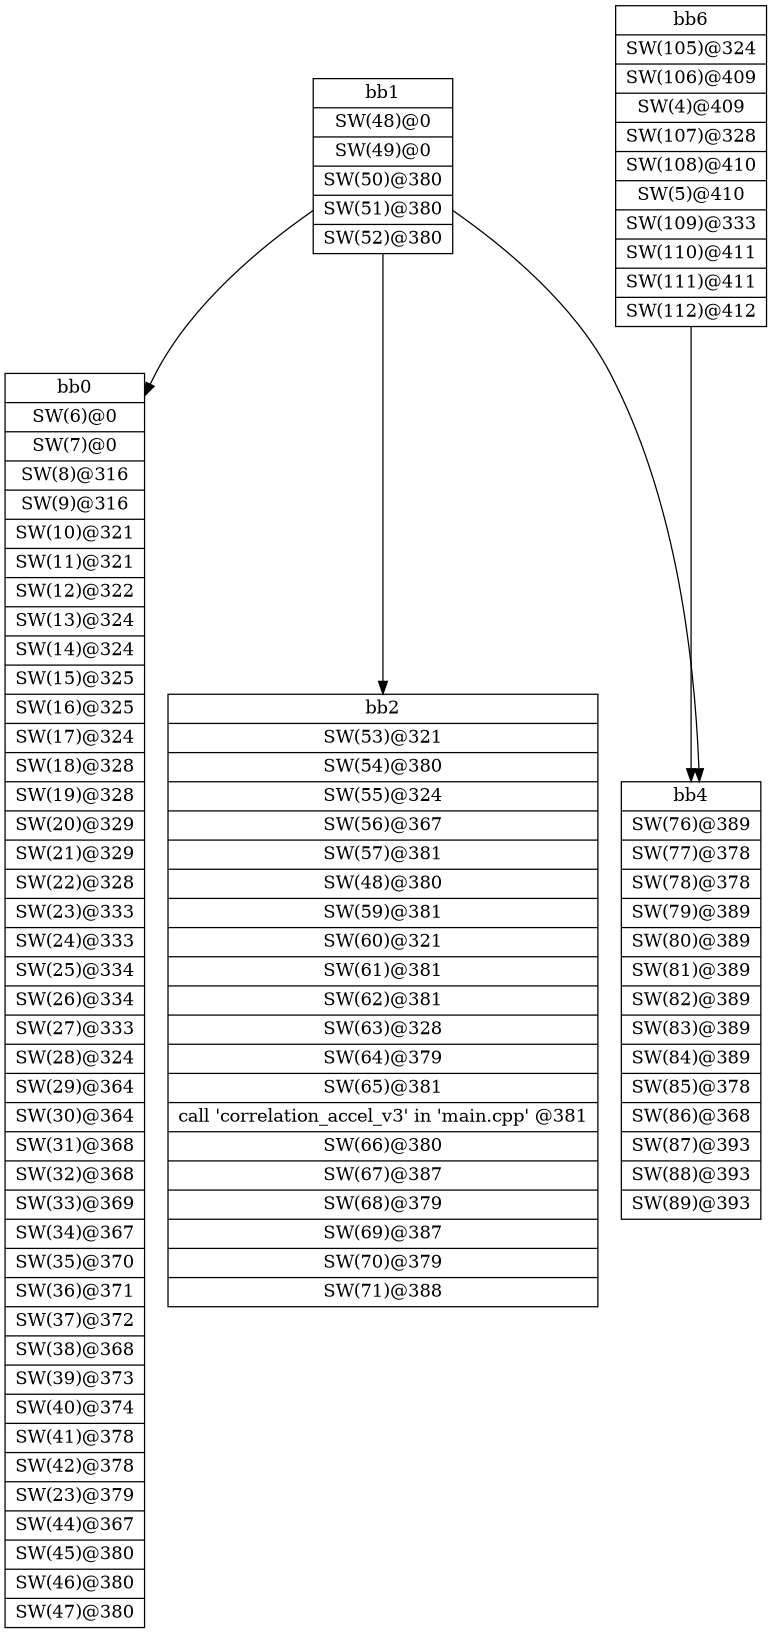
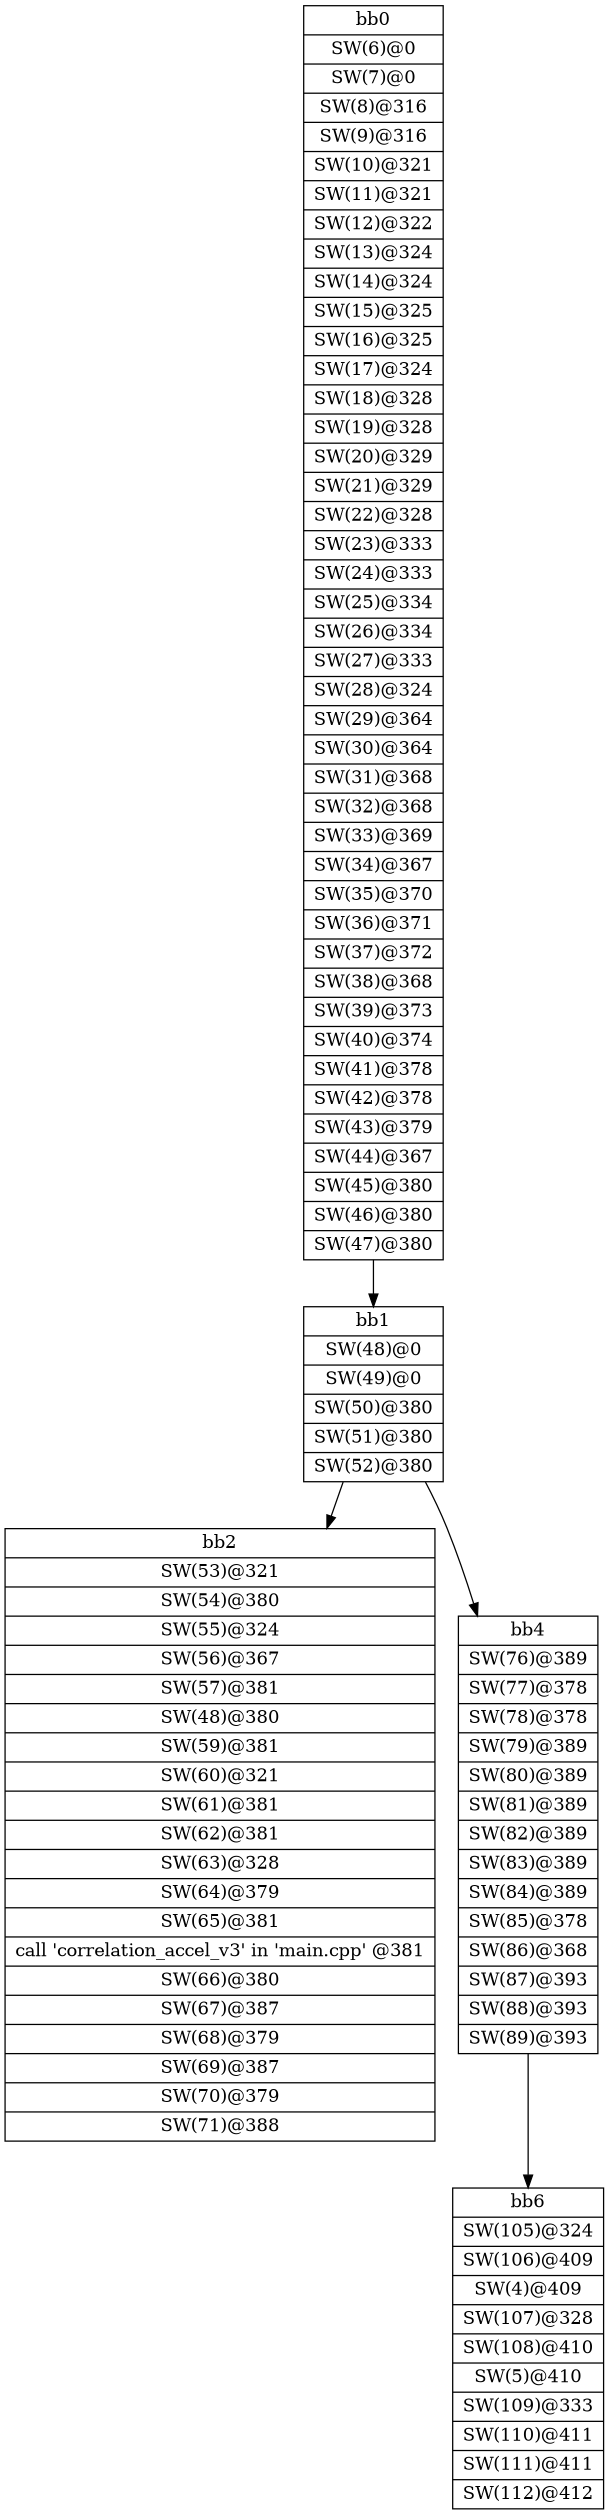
edge "bb1" -> "bb0": reversed
edge "bb6" -> "bb4": reversed
node "bb0": text "SW(23)@379" -> "SW(43)@379"
